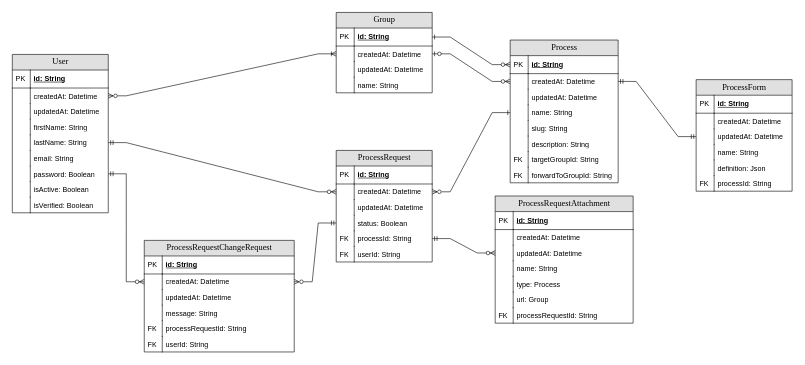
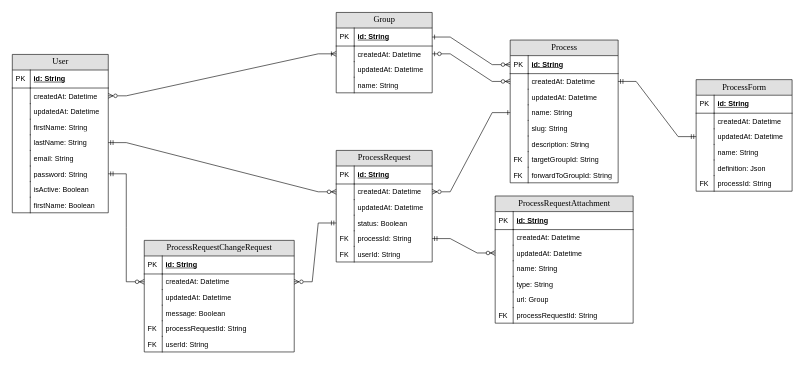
node "password: Boolean": label "password: Boolean" -> "password: String"
node "isVerified: Boolean": label "isVerified: Boolean" -> "firstName: Boolean"
node "type: Process": label "type: Process" -> "type: String"
node "message: String": label "message: String" -> "message: Boolean"
